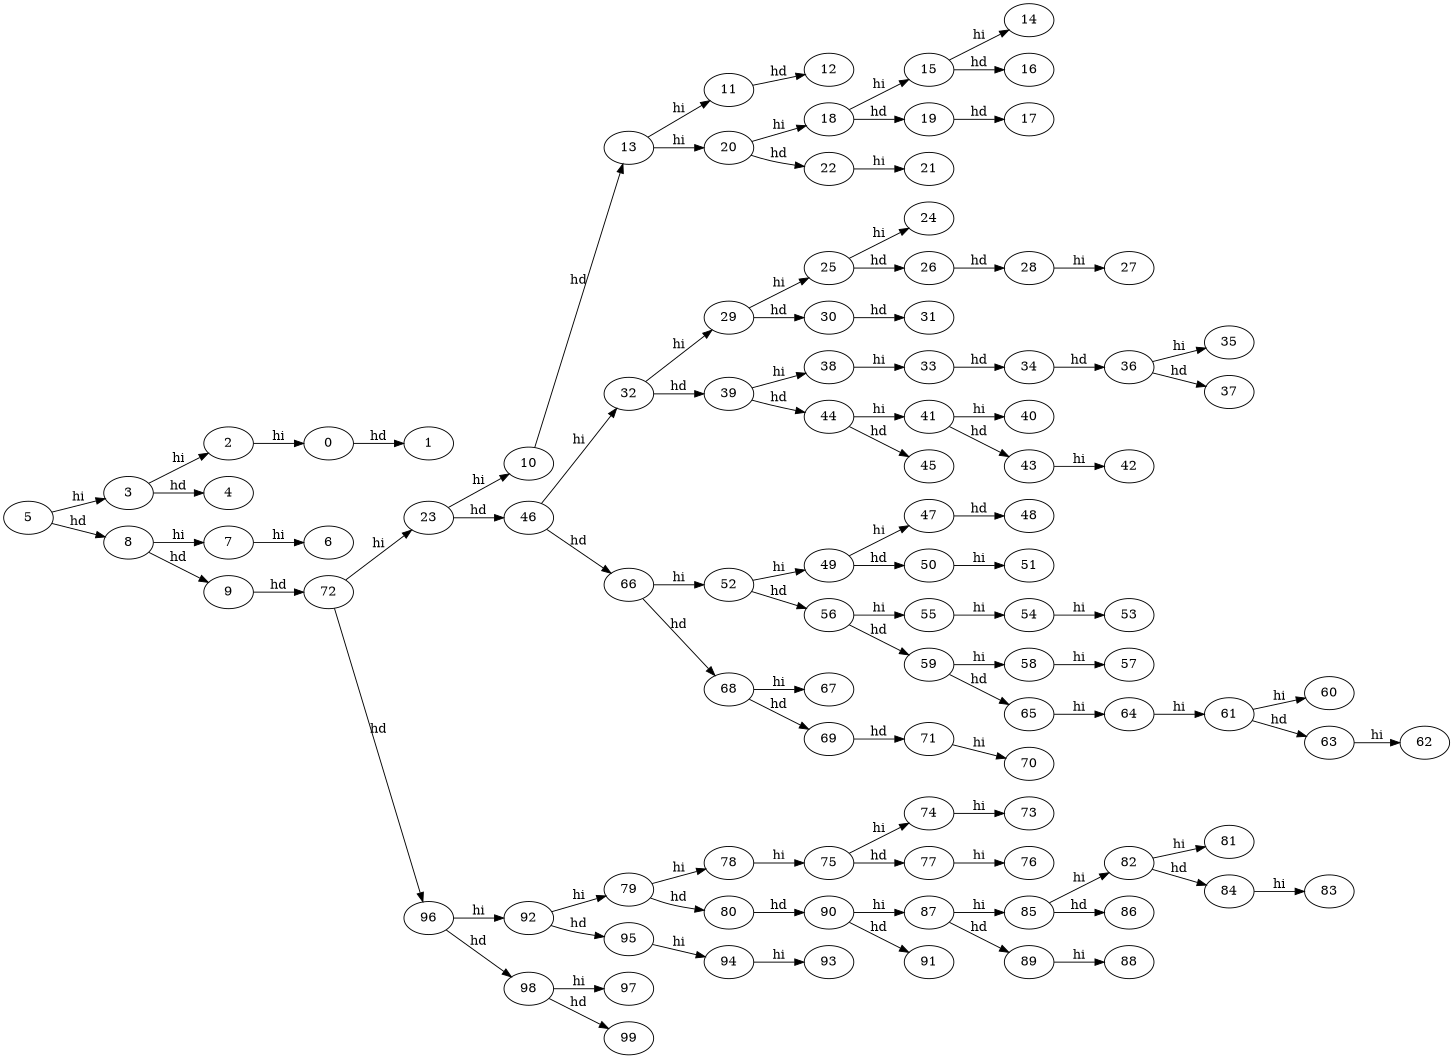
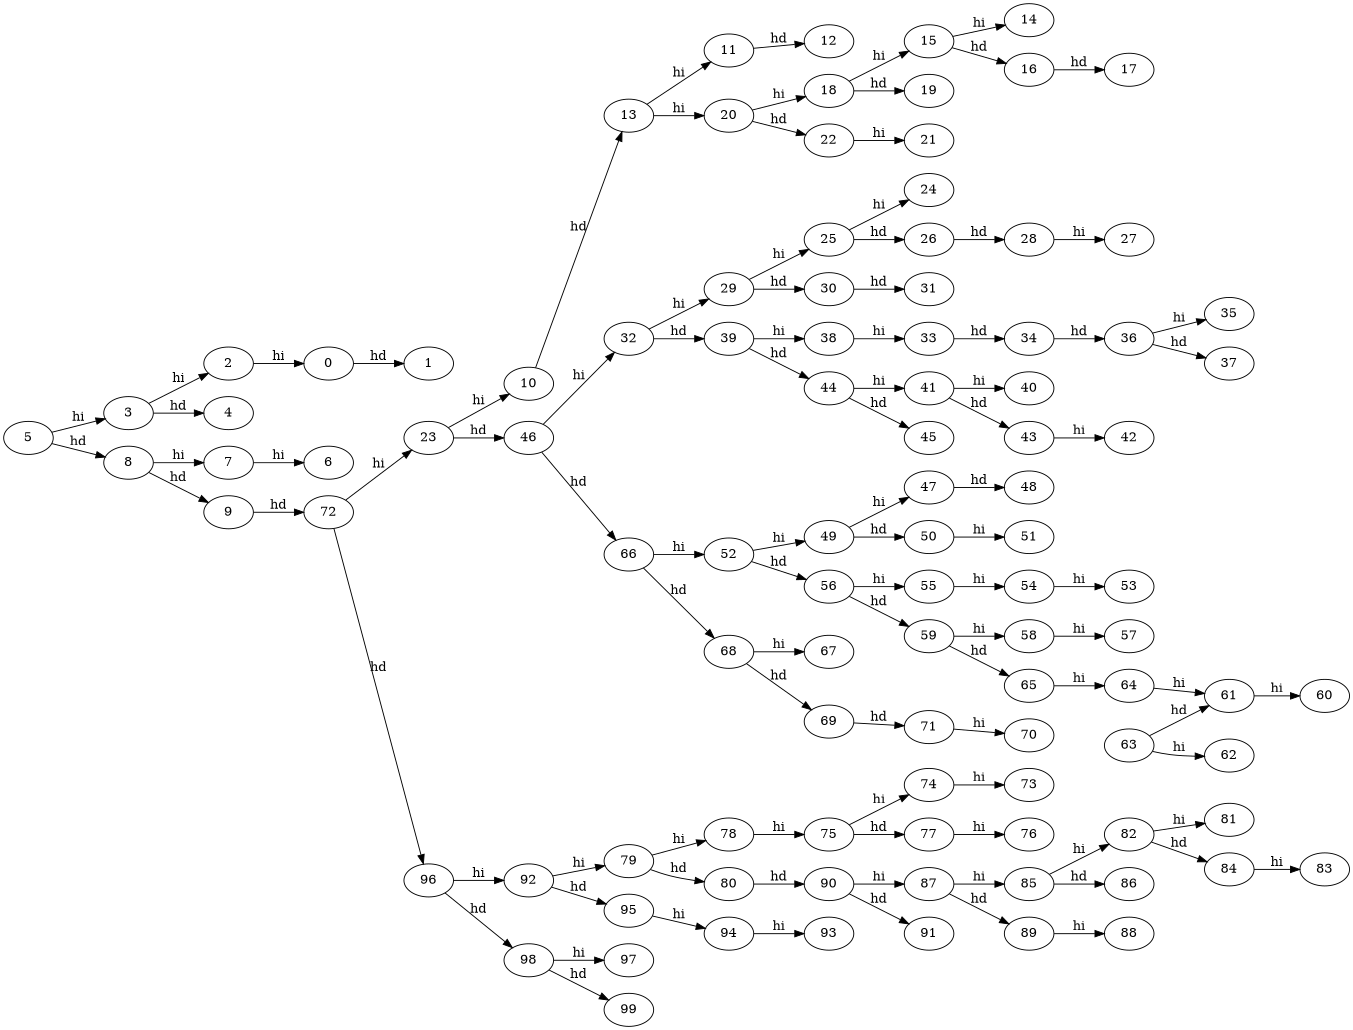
edge "19" -> "17": now "16" -> "17"
edge "61" -> "63": reversed
